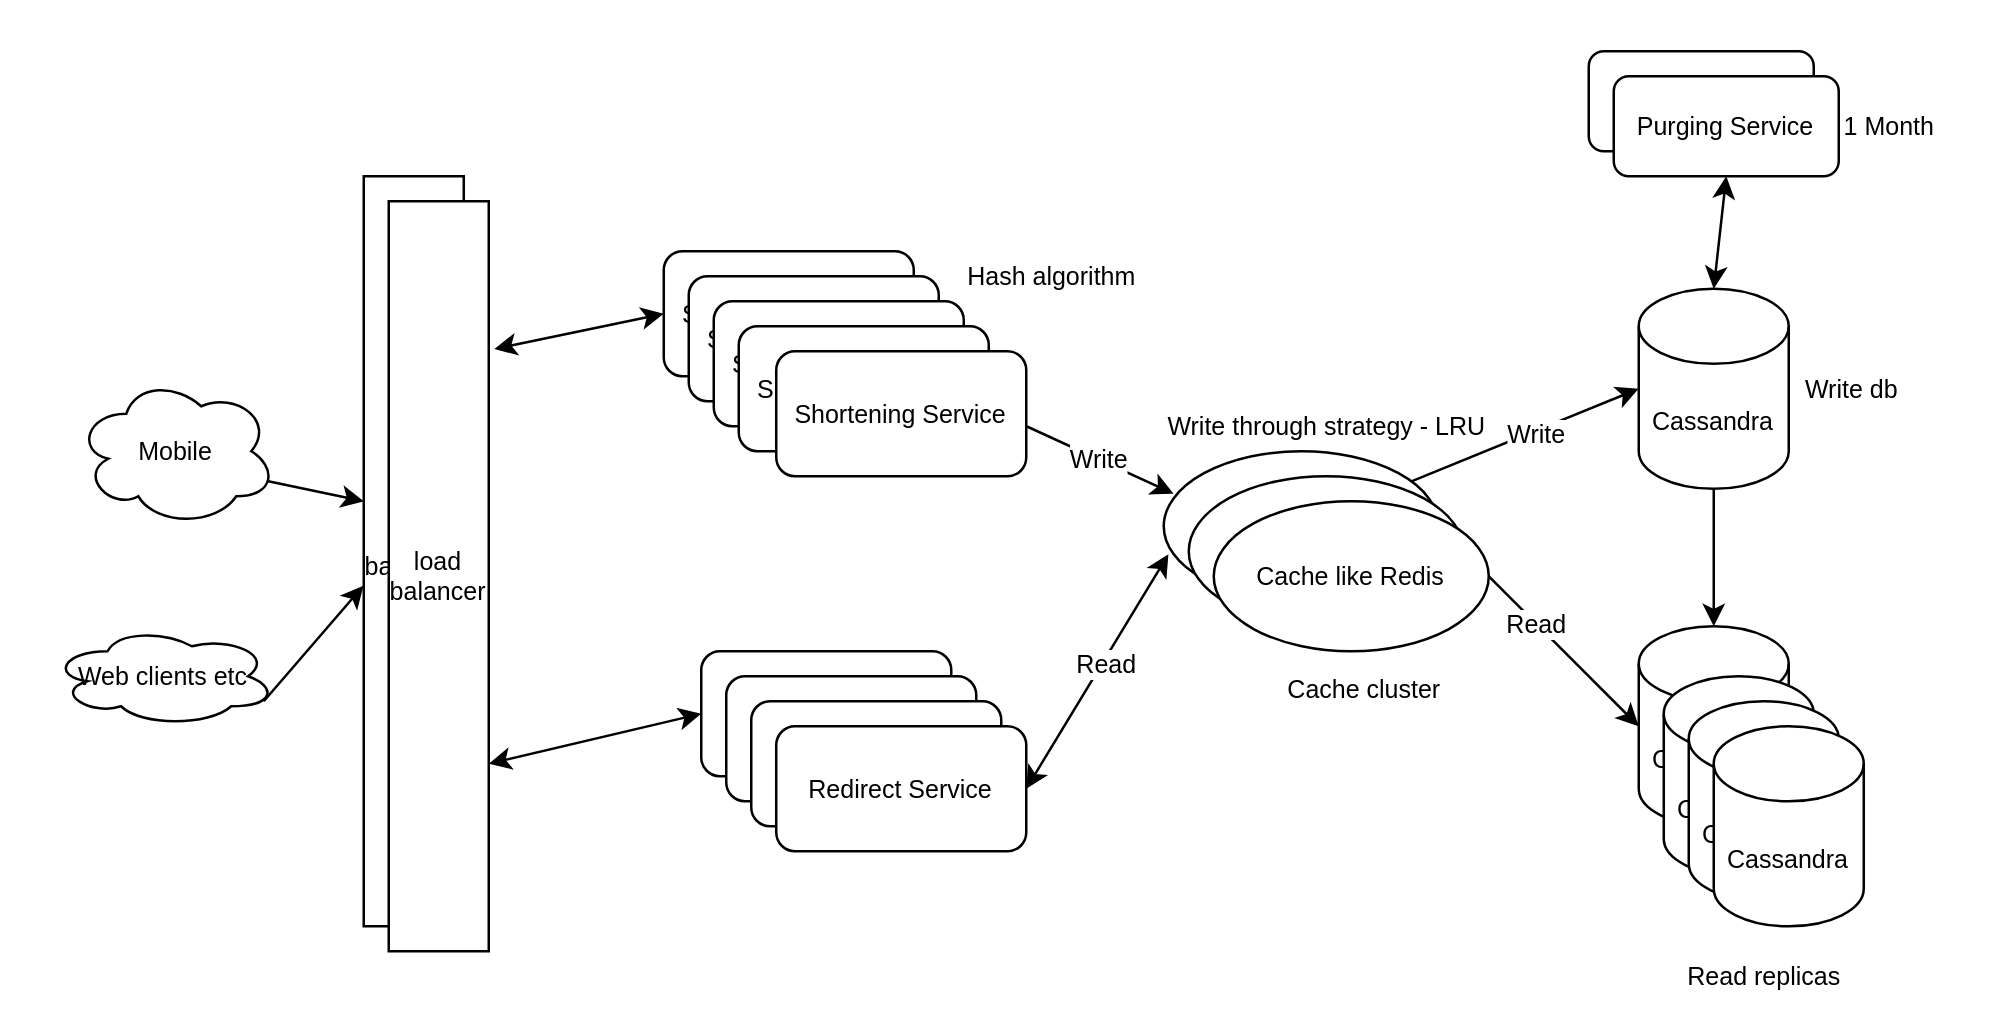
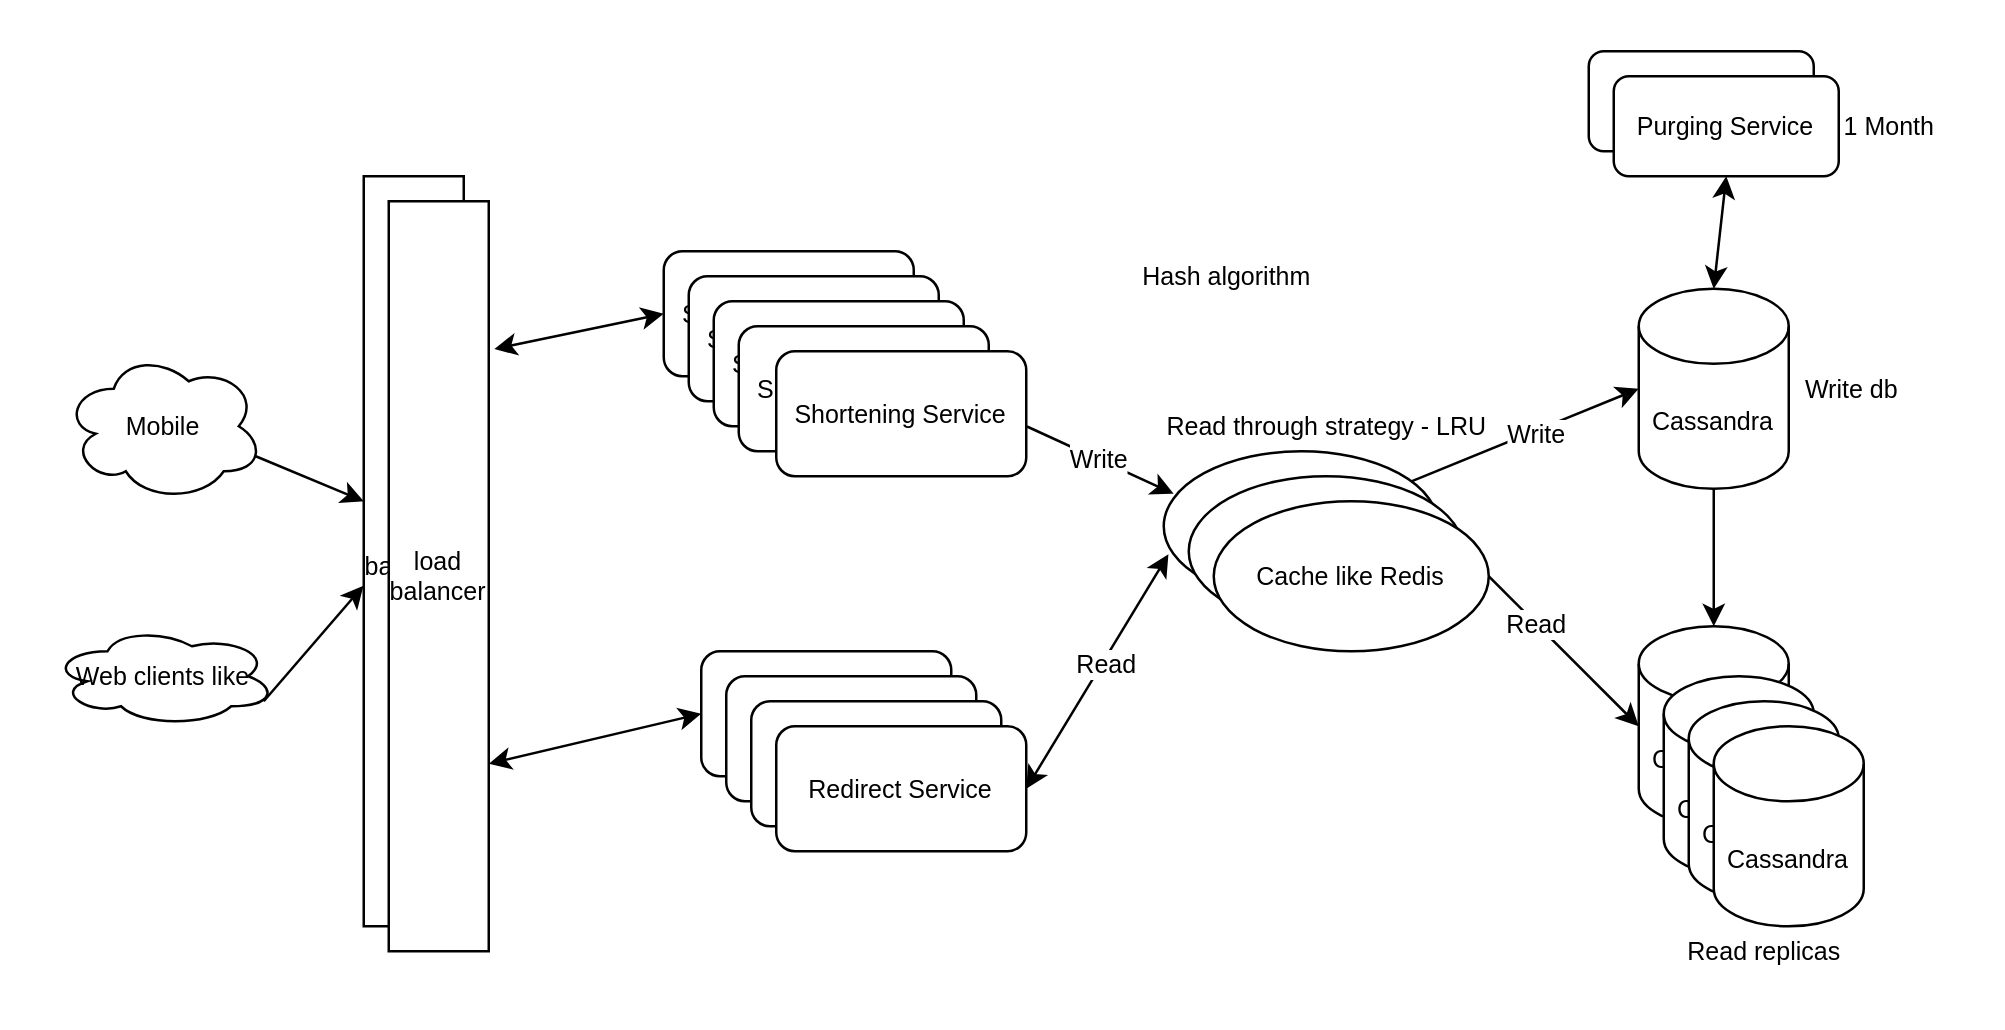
node "Hash algorithm": moved (1051, 276) -> (1226, 276)
node "Write through strategy - LRU": label "Write through strategy - LRU" -> "Read through strategy - LRU"
node "Mobile": moved (176, 451) -> (164, 426)
node "Web clients etc": label "Web clients etc" -> "Web clients like"
node "Cache cluster": removed
node "Read replicas": moved (1764, 976) -> (1764, 951)
